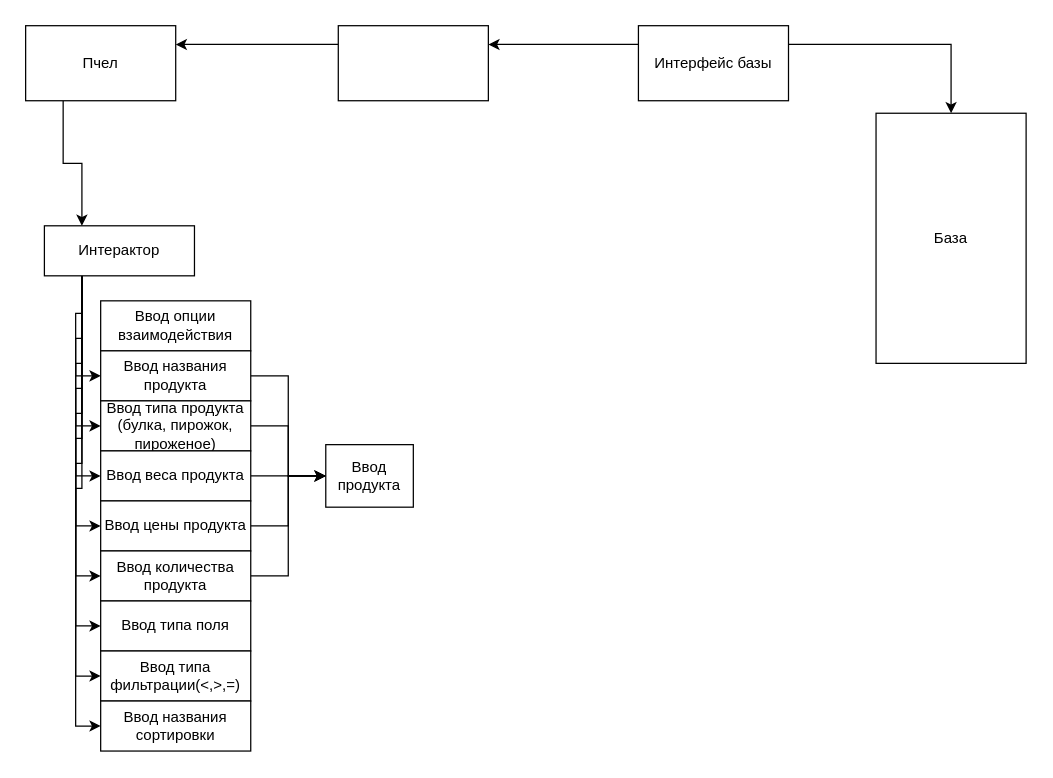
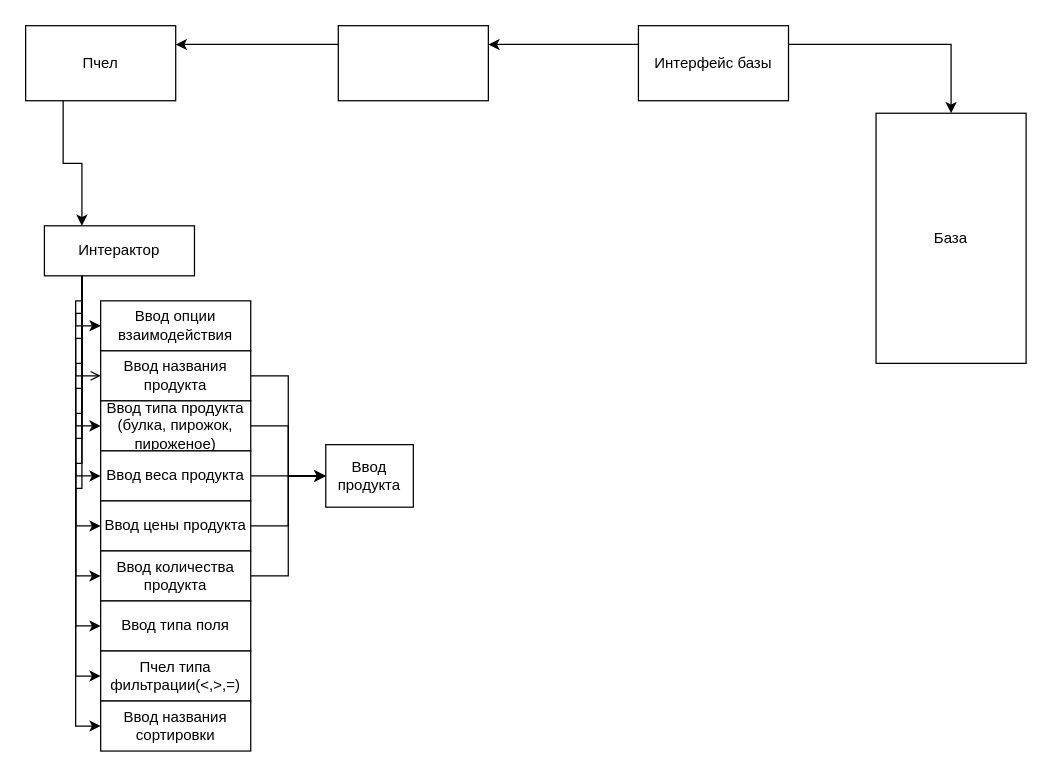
edge "Интерактор" -> "Ввод опции взаимодействия": added
edge "Интерактор" -> "Ввод названия продукта": arrowhead classic -> open
node "Ввод типа фильтрации(<,>,=)": label "Ввод типа фильтрации(<,>,=)" -> "Пчел типа фильтрации(<,>,=)"
